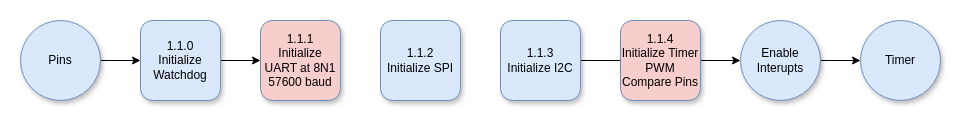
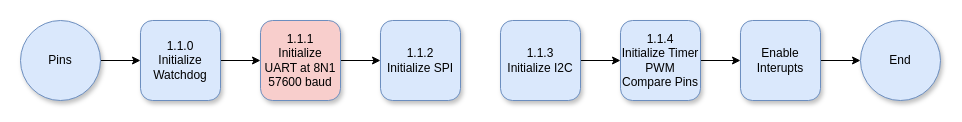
edge "1.1.1 Initialize UART at 8N1 57600 baud" -> "1.1.2 Initialize SPI": added
edge "1.1.3 Initialize I2C" -- "1.1.4 Initialize Timer PWM Compare Pins": arrowhead none -> classic
node "1.1.4 Initialize Timer PWM Compare Pins": fillcolor #f8cecc -> #dae8fc
node "Enable Interupts": shape ellipse -> rounded rectangle
node "Timer": label "Timer" -> "End"
